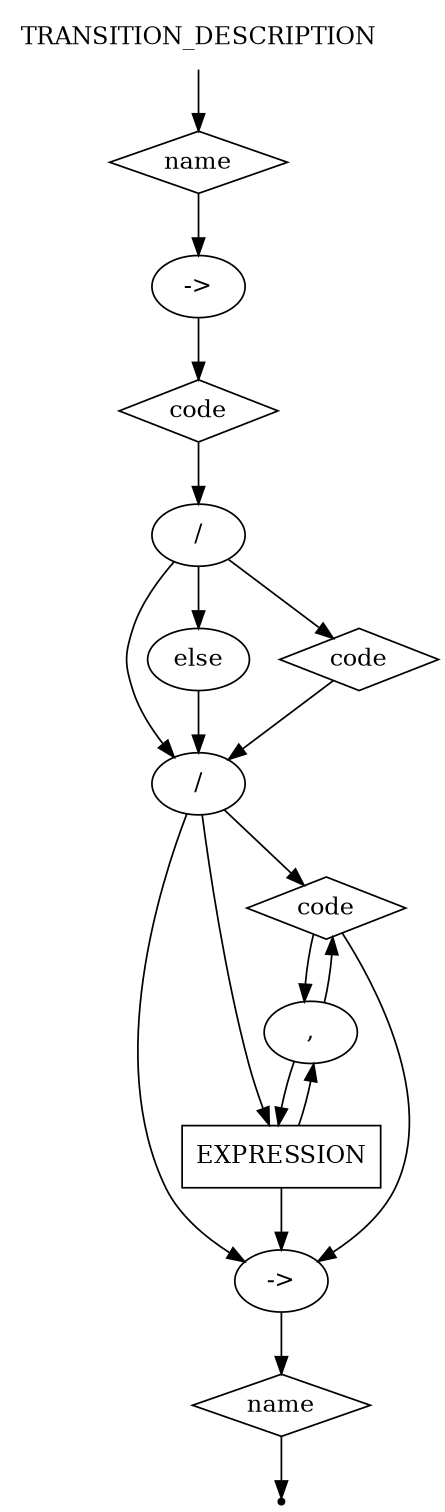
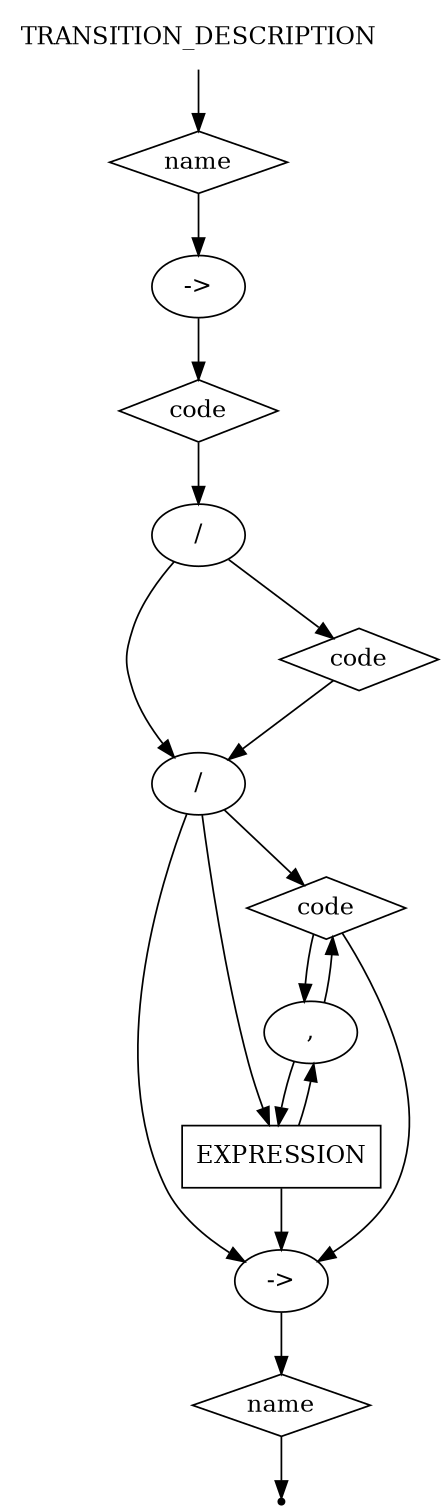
node "else": removed
